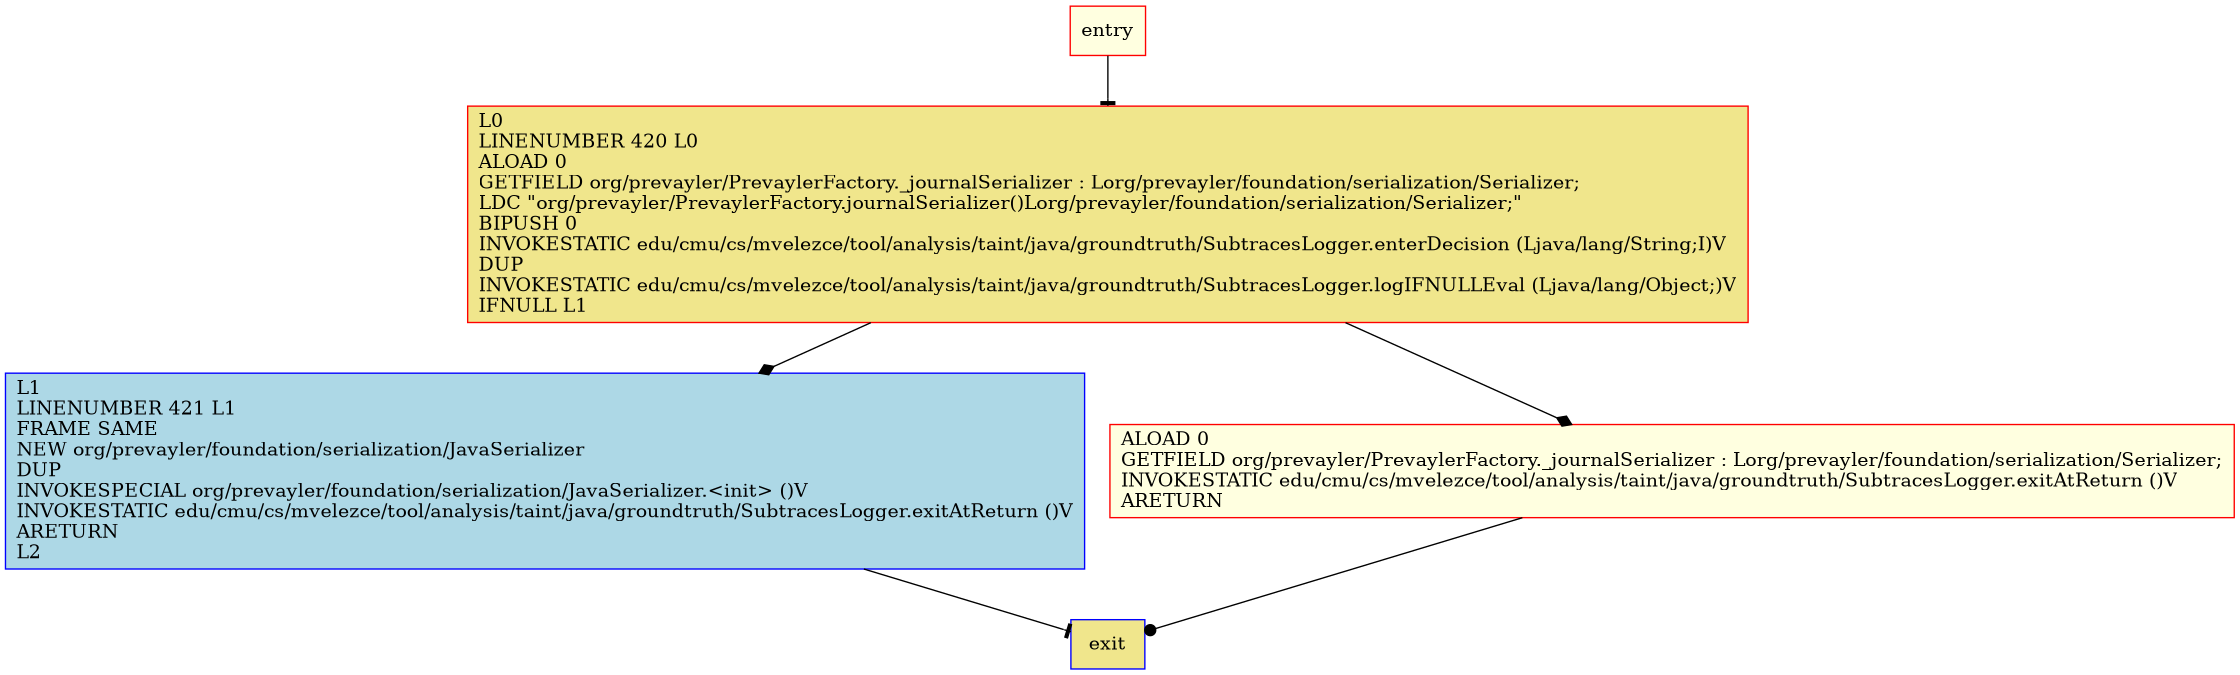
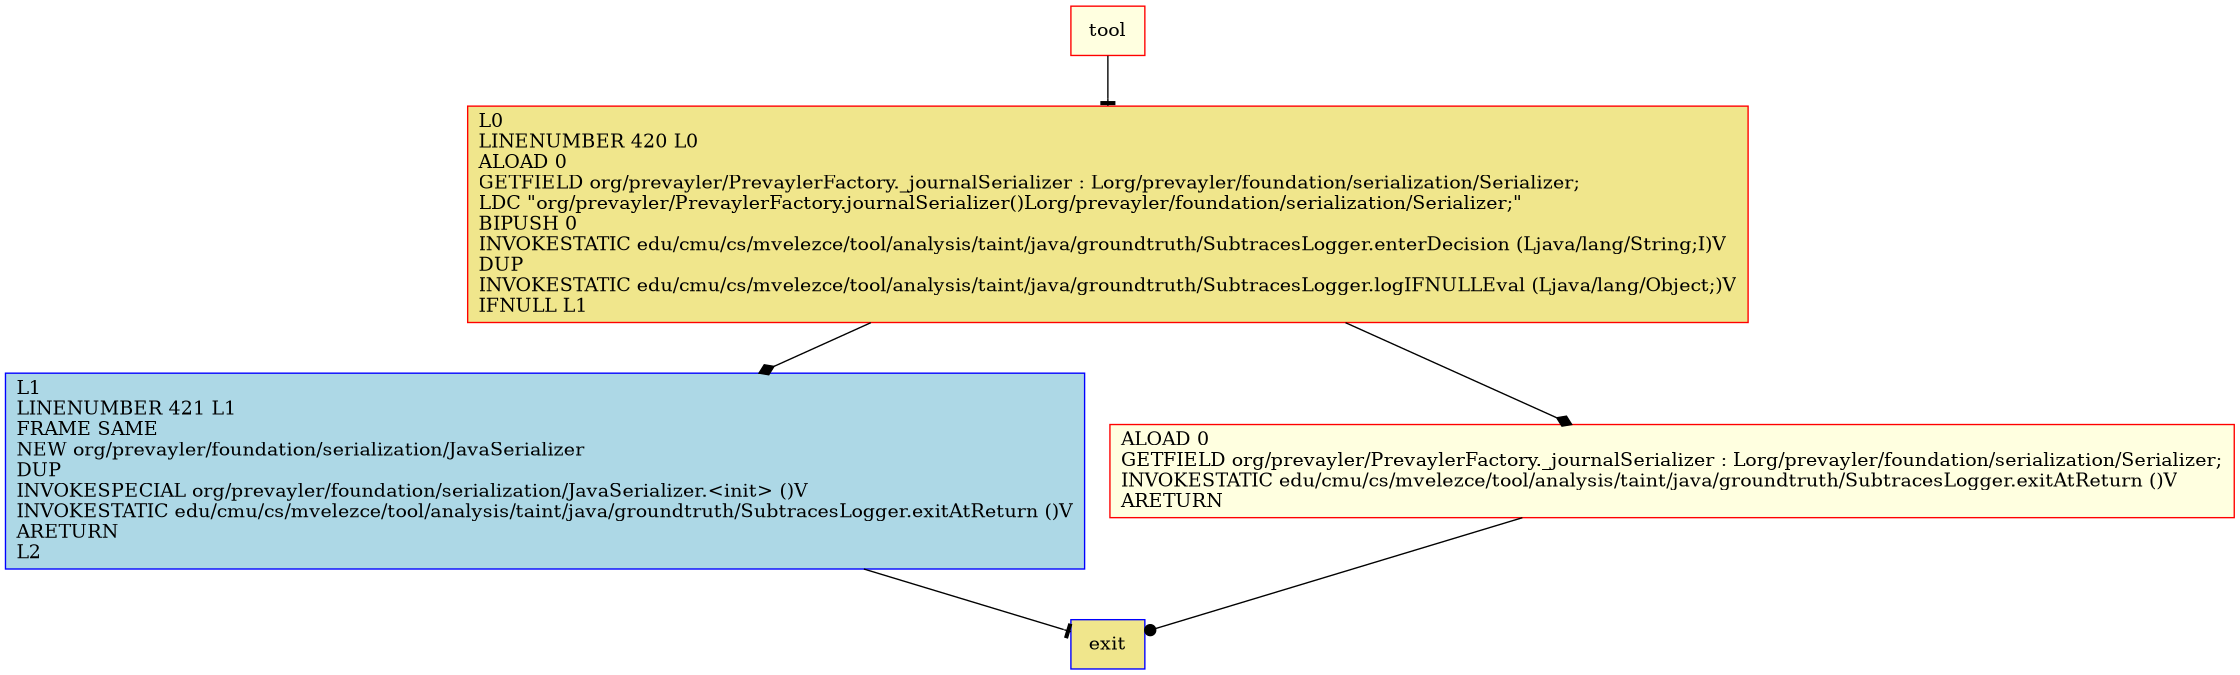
node "entry": label "entry" -> "tool"
